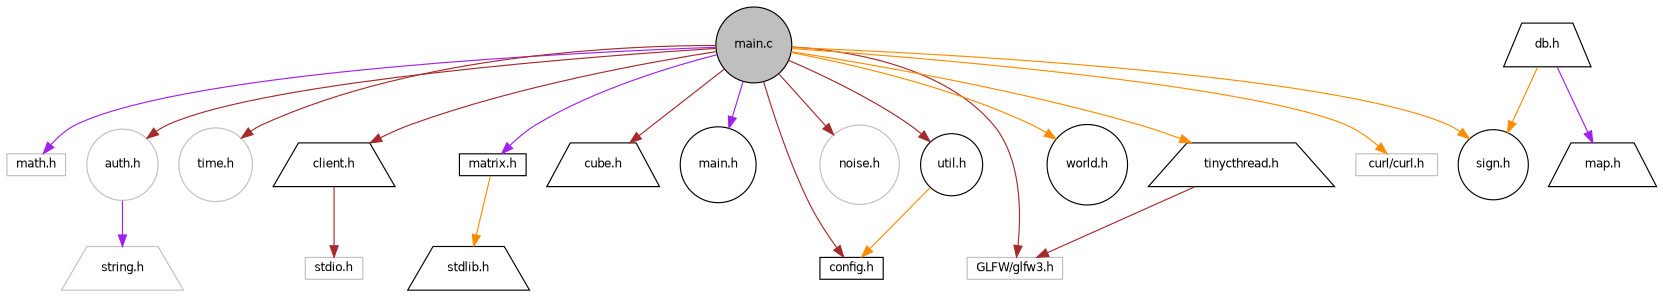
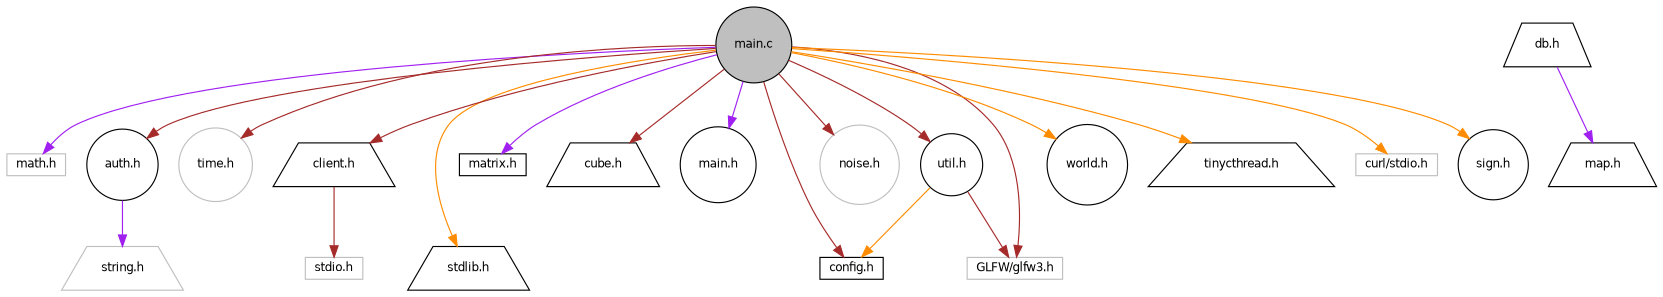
edge "db.h" -> "sign.h": removed
node "auth.h": color grey75 -> black
node "curl/curl.h": label "curl/curl.h" -> "curl/stdio.h"
edge "matrix.h" -> "stdlib.h": now "main.c" -> "stdlib.h"
edge "tinycthread.h" -> "GLFW/glfw3.h": now "util.h" -> "GLFW/glfw3.h"
